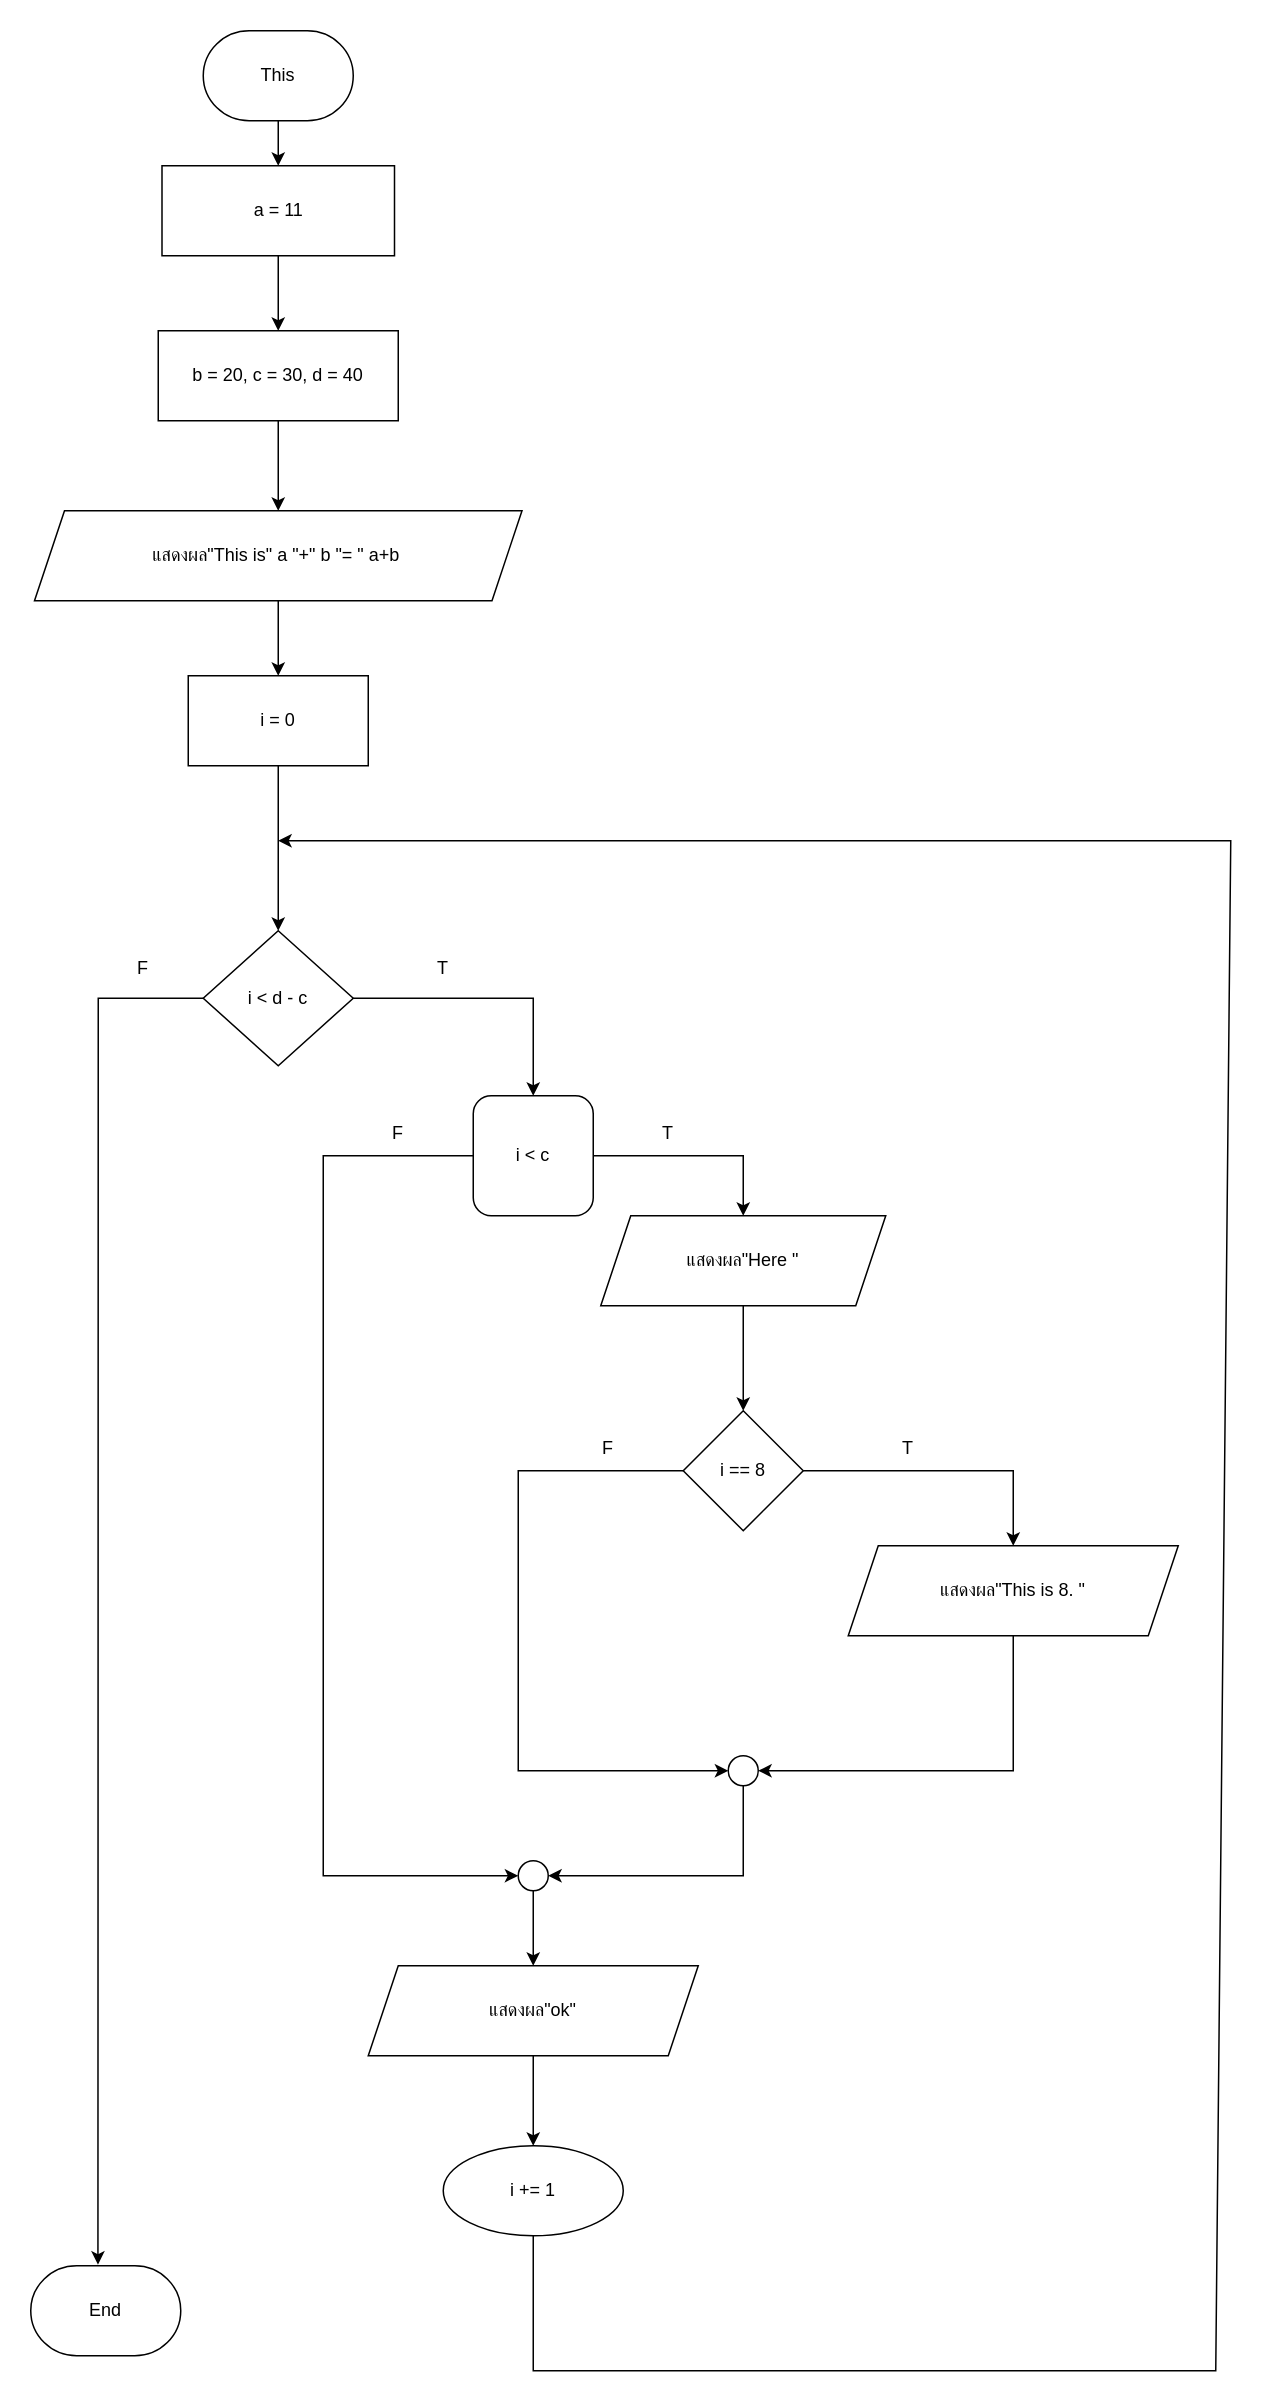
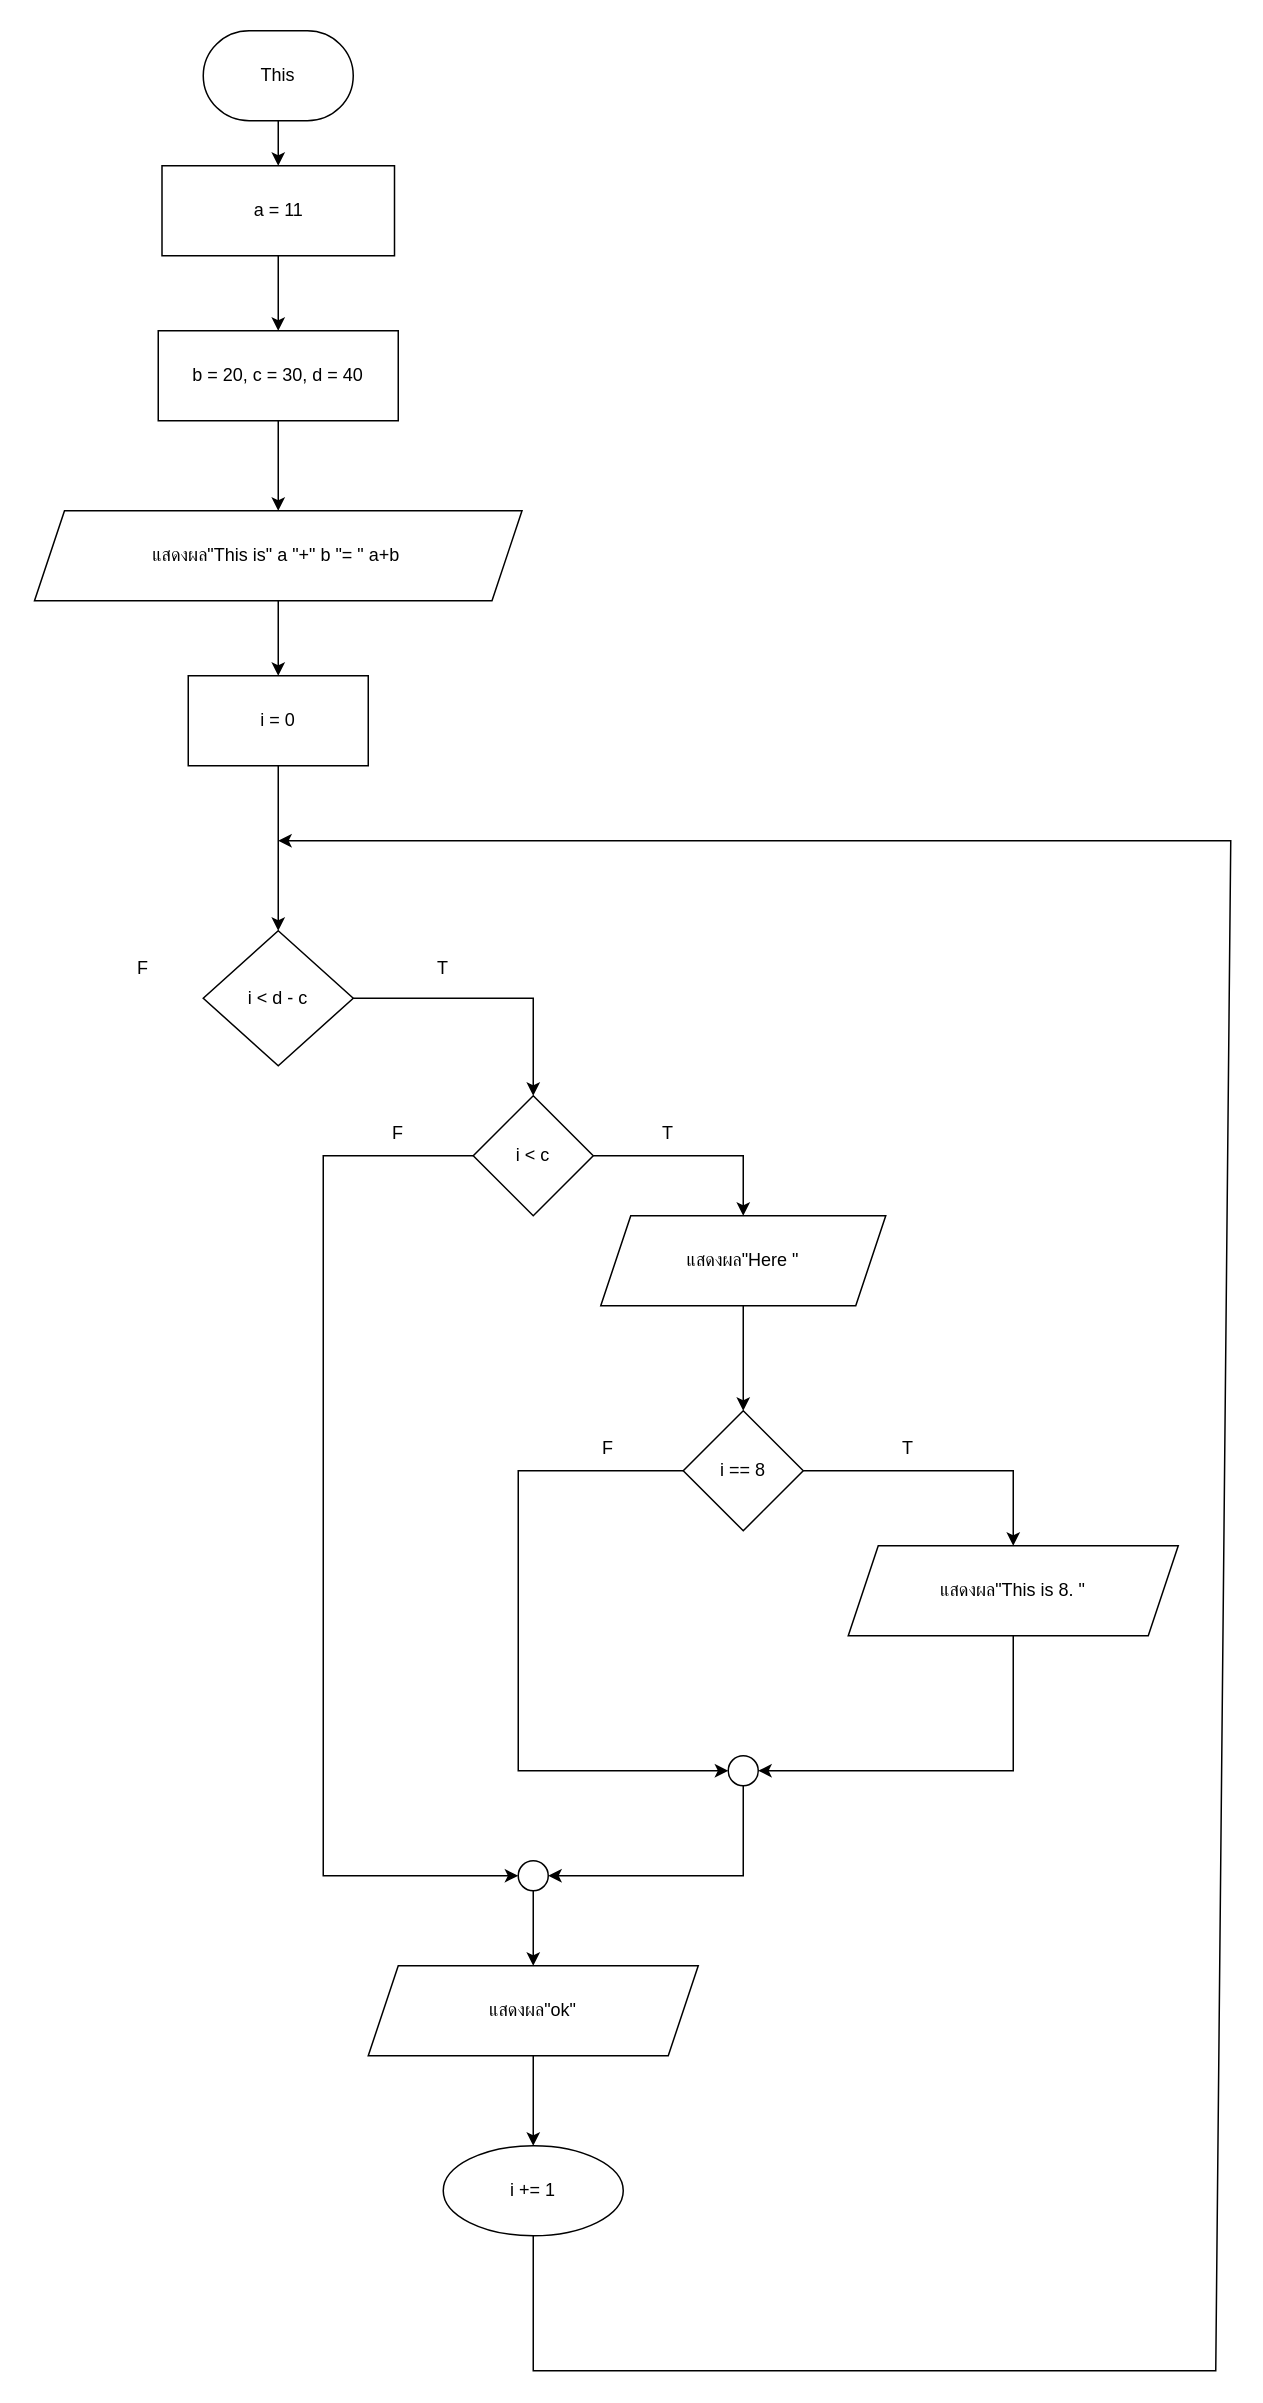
node "i < c": shape rounded rectangle -> diamond
edge "i < d - c" -> "End": removed
node "End": removed
